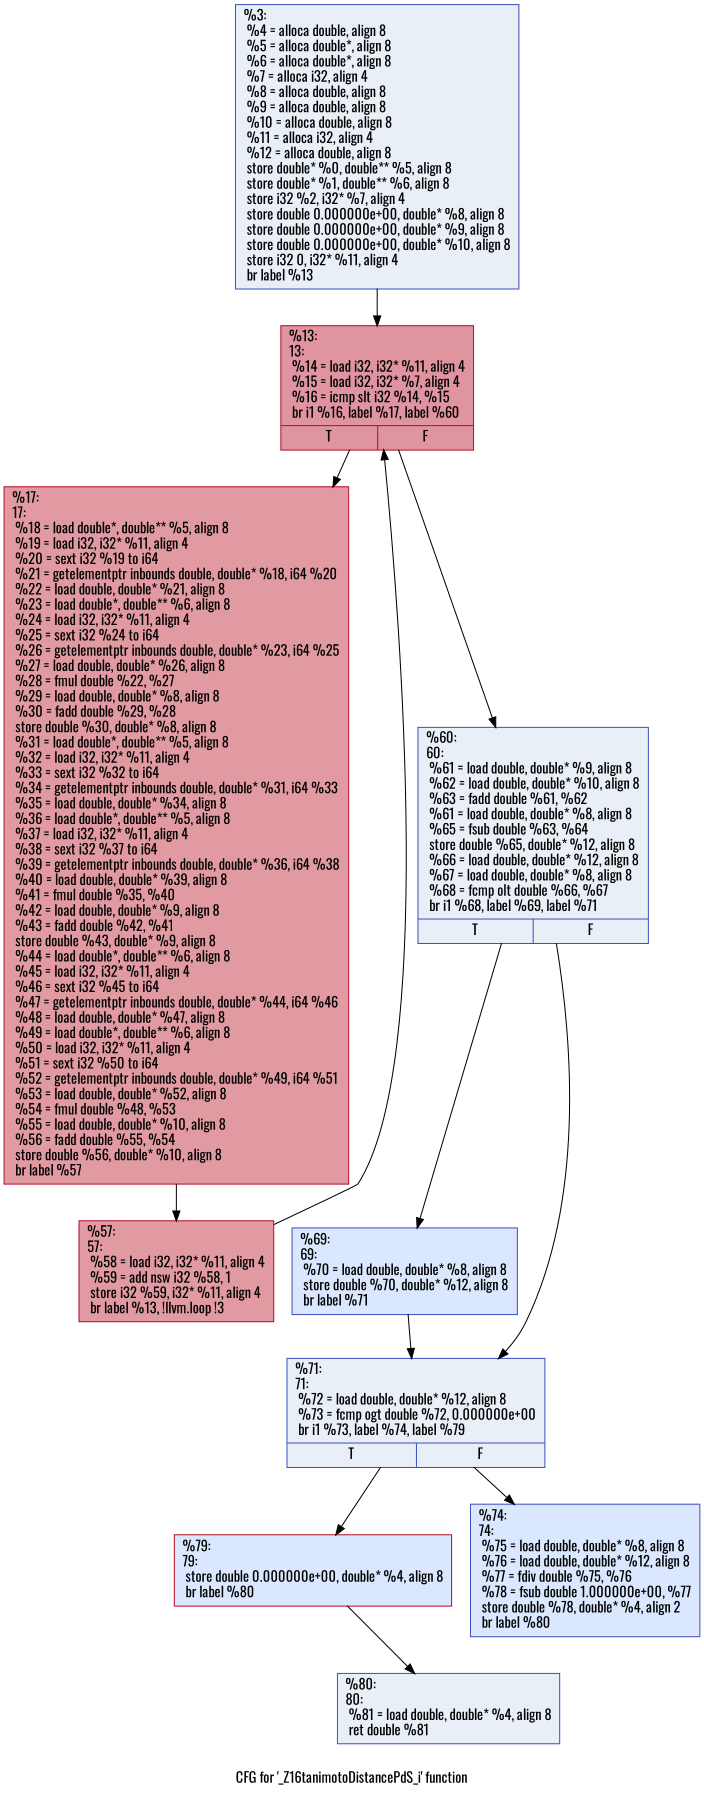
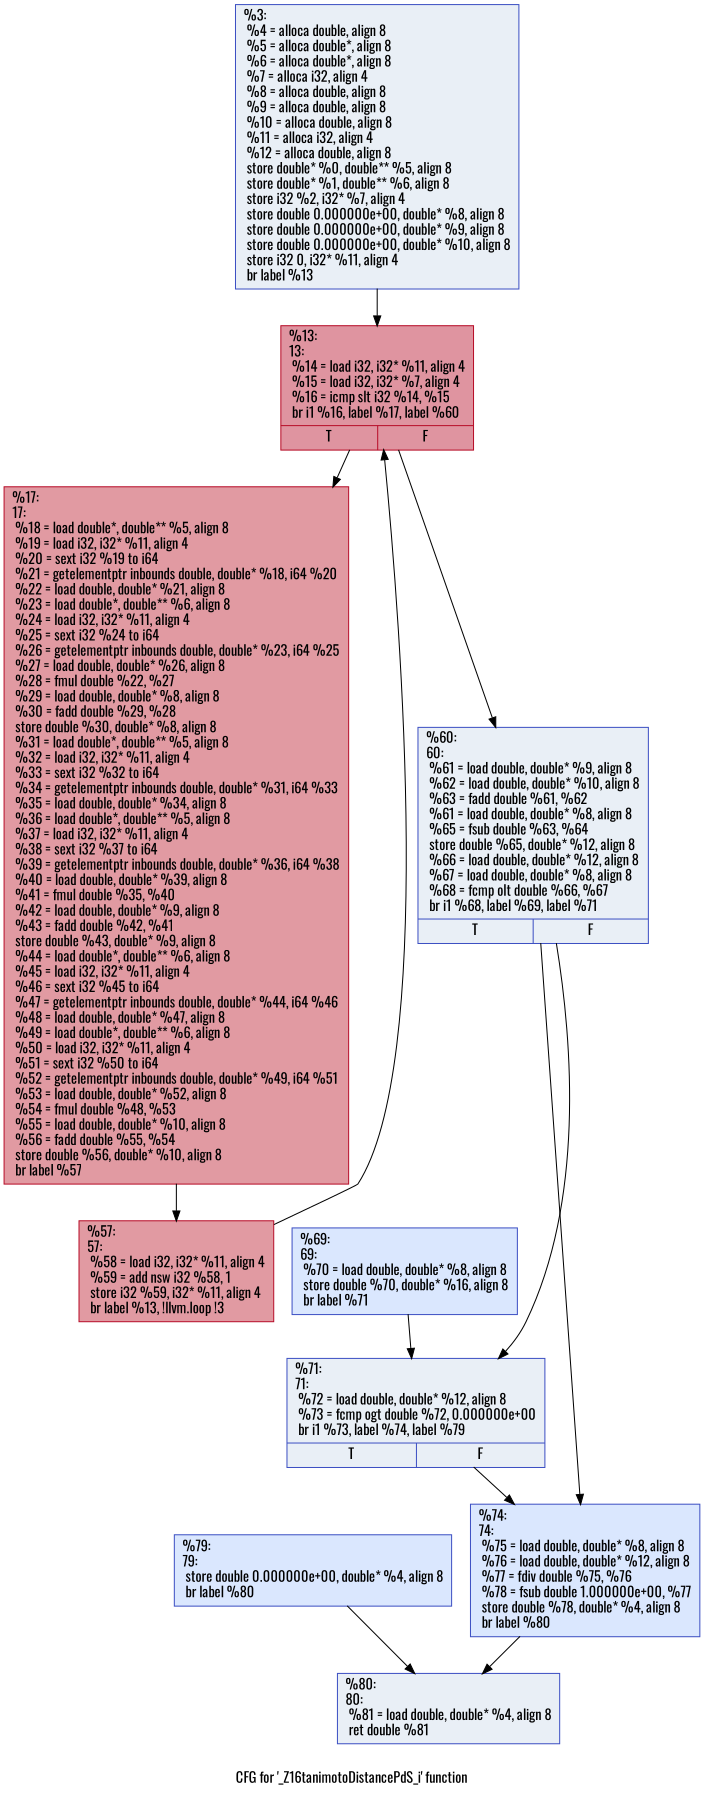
edge "%60:" -> "%69:": now "%60:" -> "%74:"
node "%69:": text "store double %70, double* %12, align 8" -> "store double %70, double* %16, align 8"
edge "%71:" -> "%79:": removed
node "%79:": color #b70d28ff -> #3d50c3ff
node "%74:": text "store double %78, double* %4, align 2" -> "store double %78, double* %4, align 8"
edge "%74:" -> "%80:": added
